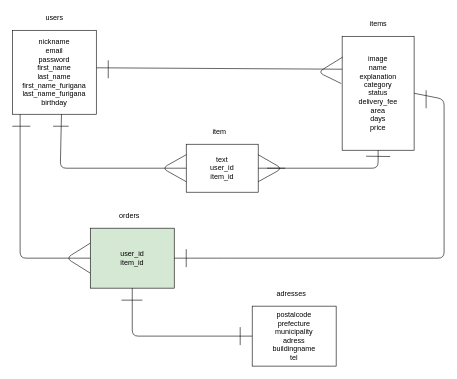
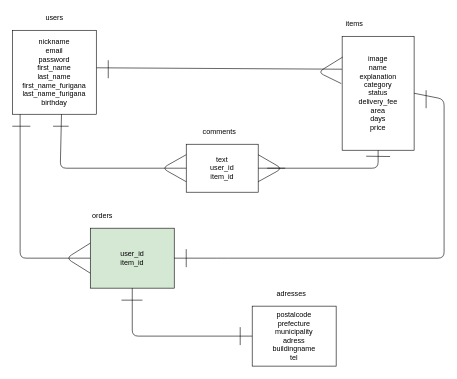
node "items": moved (378, 24) -> (354, 24)
node "item": label "item" -> "comments"
node "orders": moved (129, 216) -> (102, 216)
